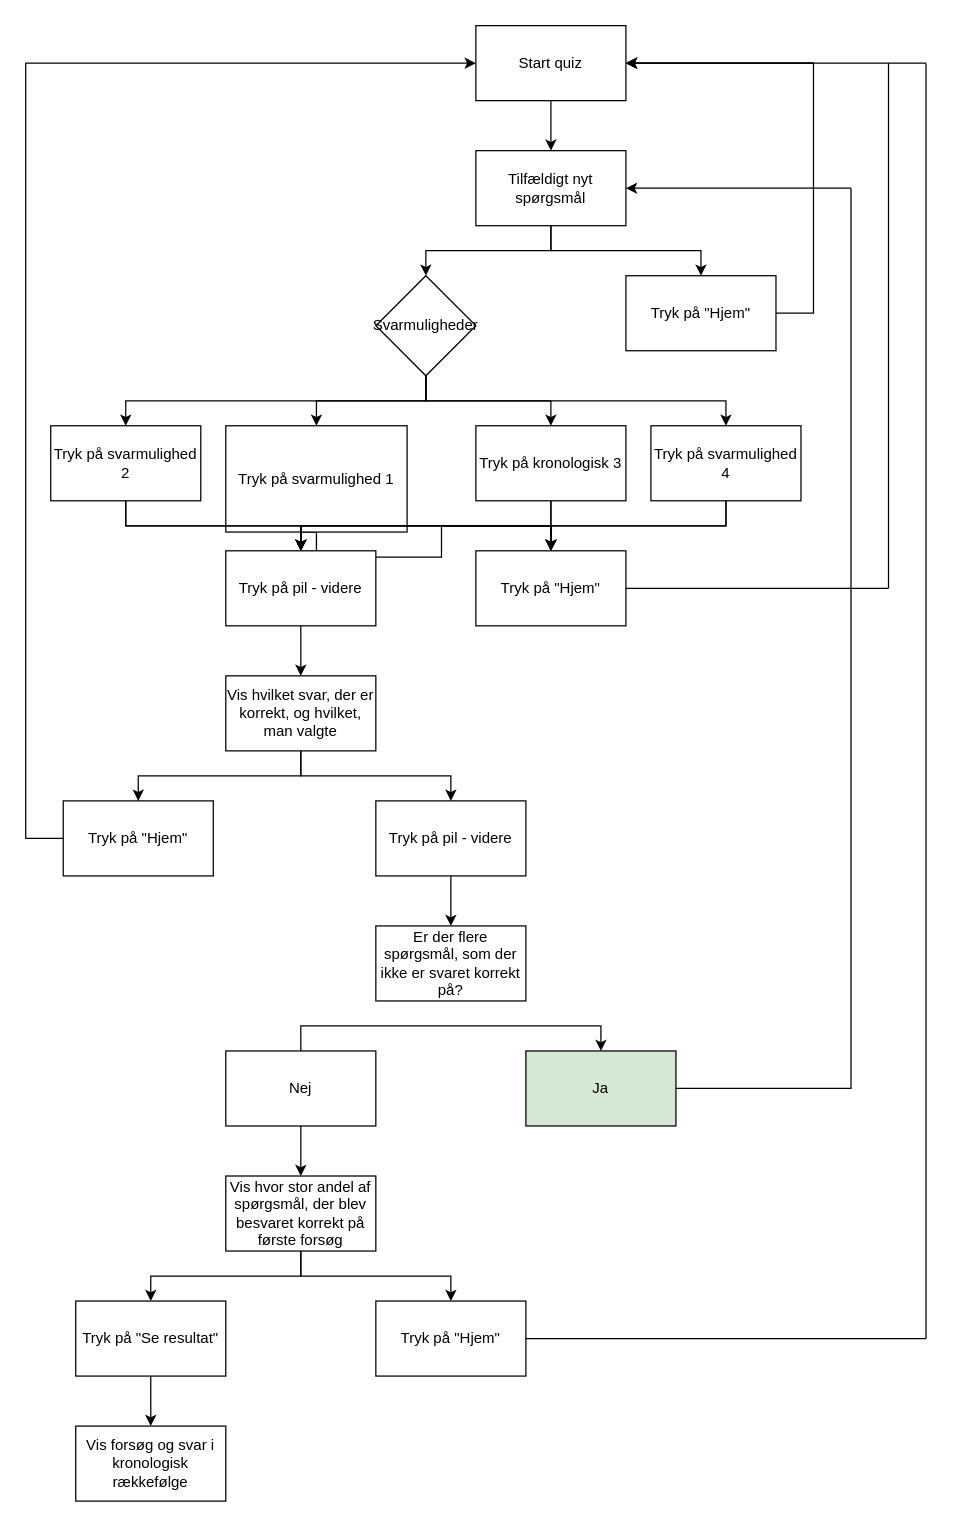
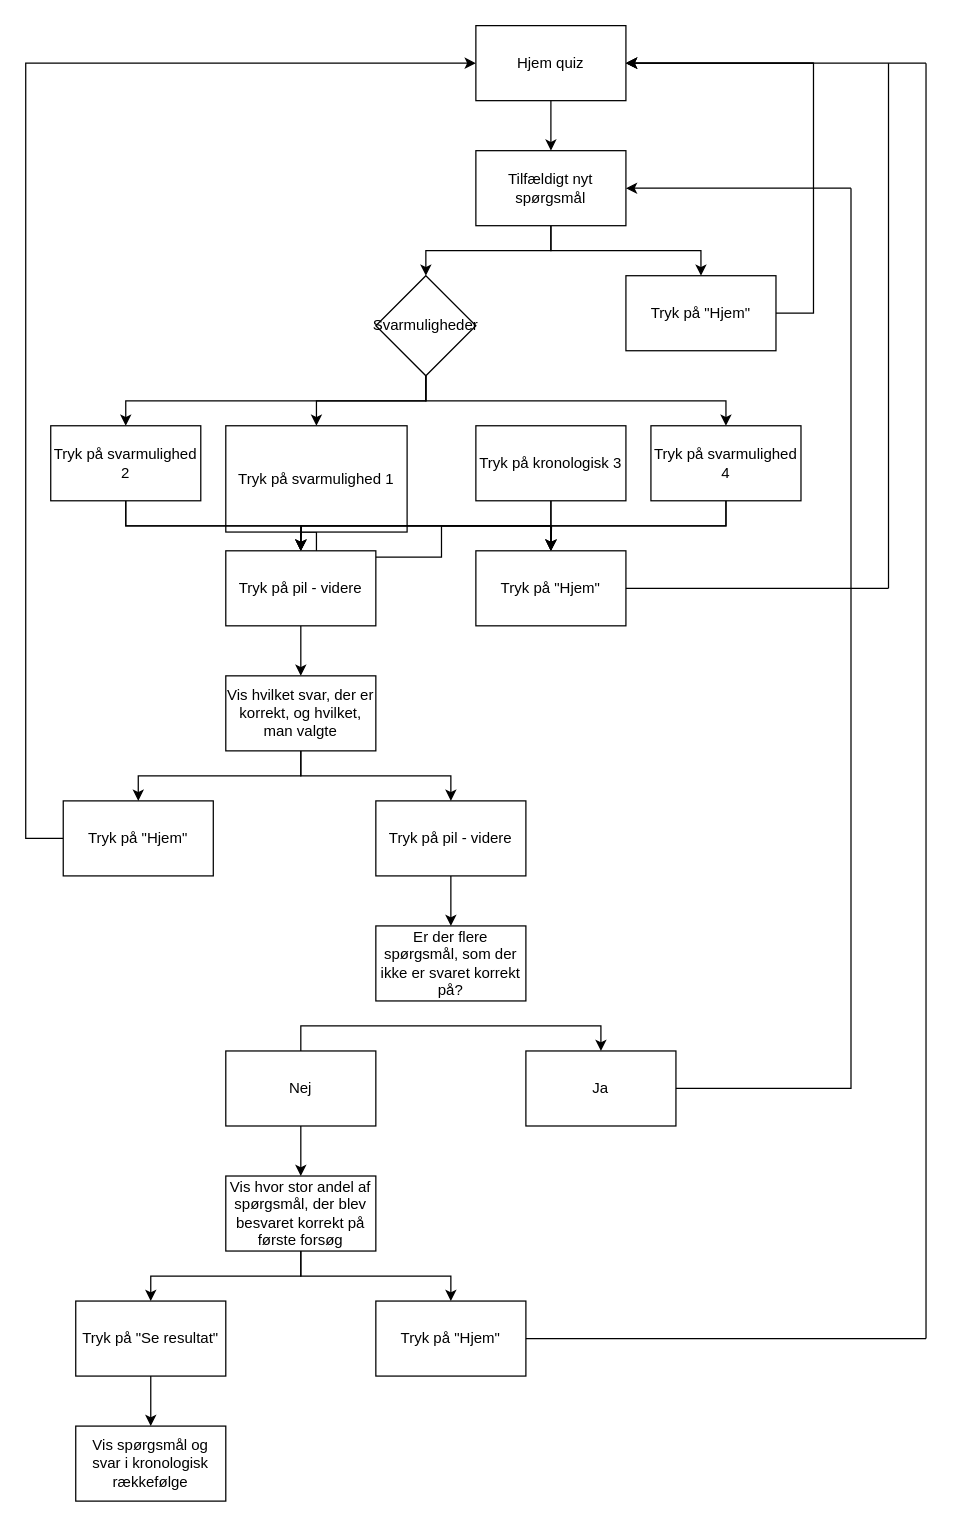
node "Start quiz": label "Start quiz" -> "Hjem quiz"
edge "Svarmuligheder" -> "Tryk på kronologisk 3": removed
node "Ja": fillcolor #d5e8d4 -> #ffffff
node "Vis forsøg og svar i kronologisk rækkefølge": label "Vis forsøg og svar i kronologisk rækkefølge" -> "Vis spørgsmål og svar i kronologisk rækkefølge"
